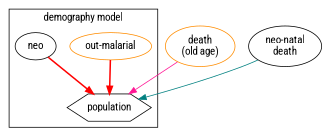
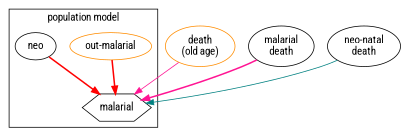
cluster "demography model": label "demography model" -> "population model"
node "malarial death": added
node "population": label "population" -> "malarial"
